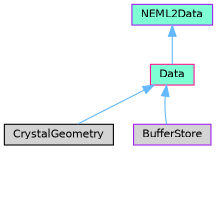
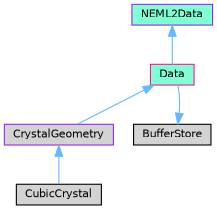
edge "BufferStore" -> "Data": reversed
node "CrystalGeometry": color black -> purple
node "BufferStore": color purple -> black
node "CubicCrystal": added
